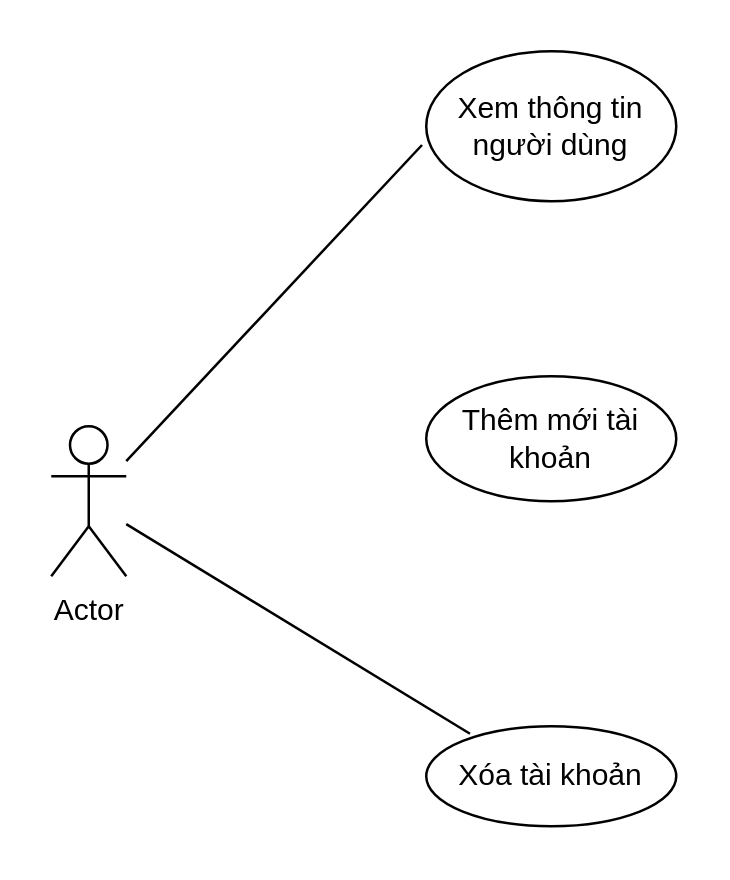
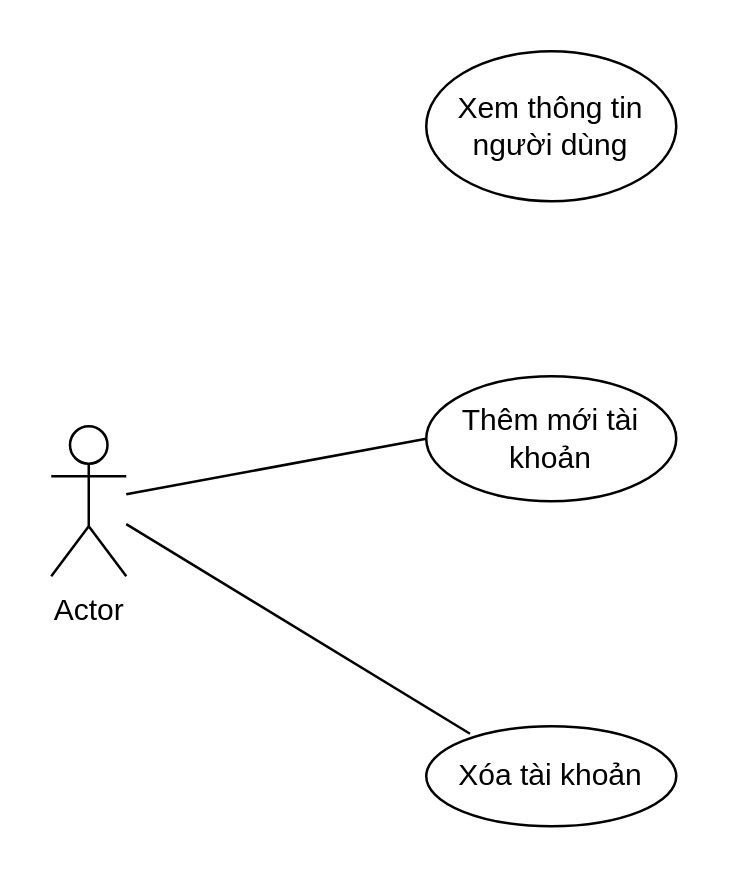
edge "Xem thông tin người dùng" -- "Actor": removed
edge "Thêm mới tài khoản" -- "Actor": added
